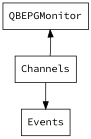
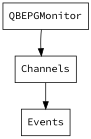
edge "Channels" -> "QBEPGMonitor": reversed
